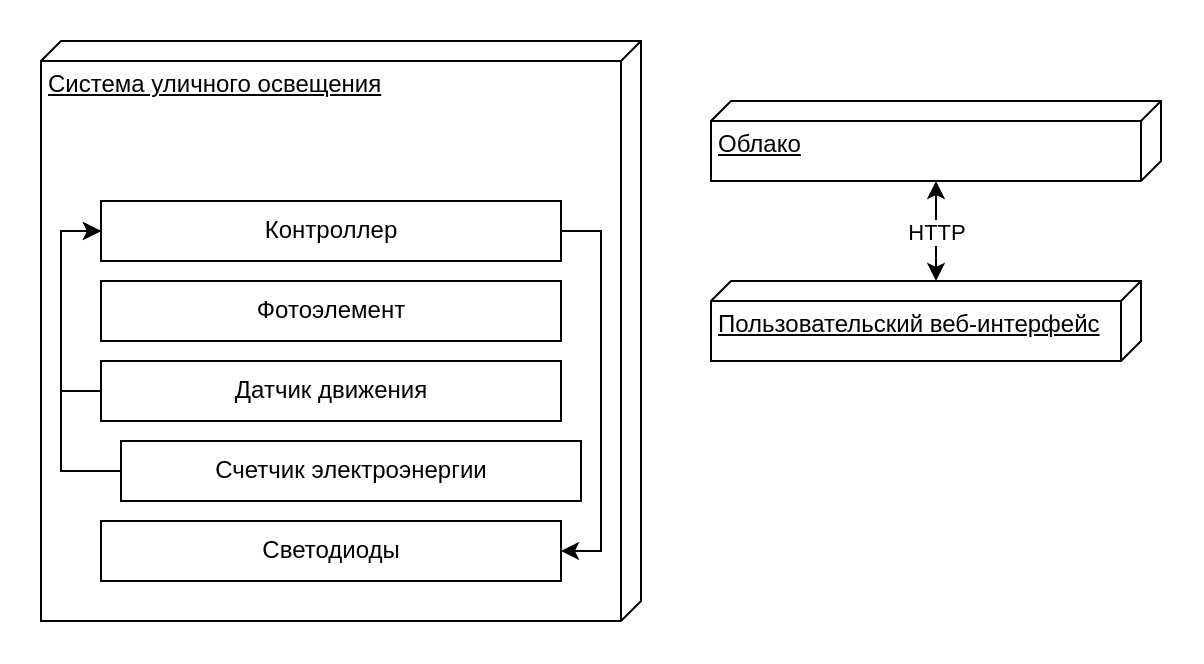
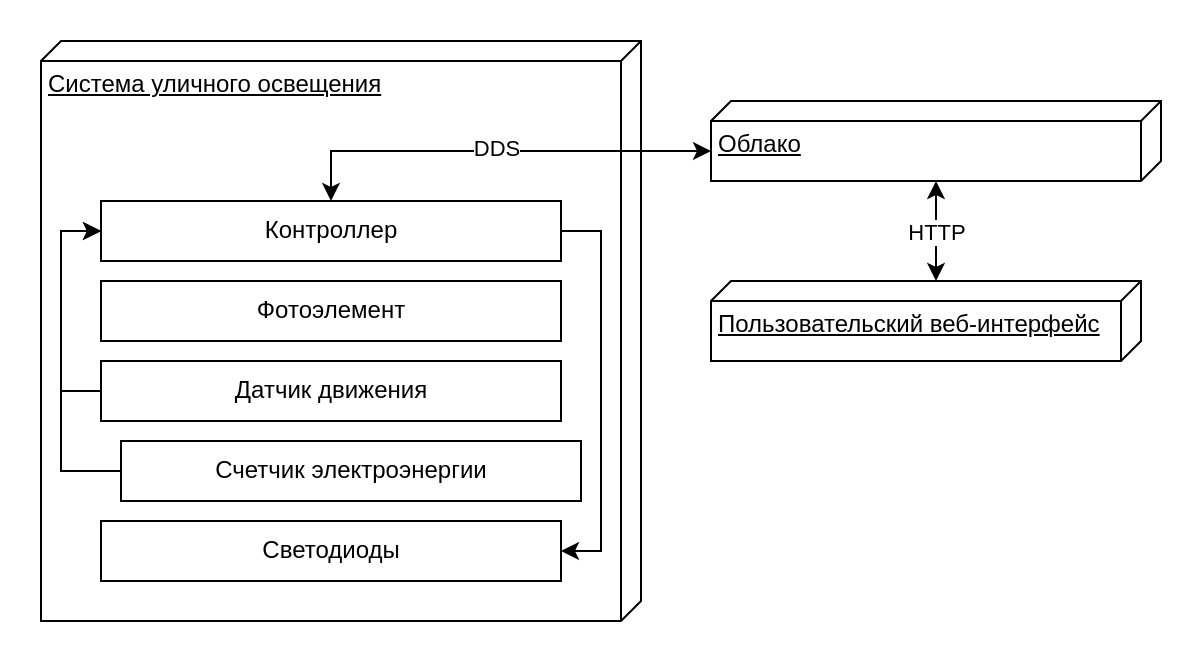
edge "Облако" -- "Контроллер": added, label "DDS"
